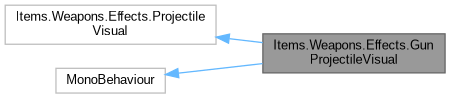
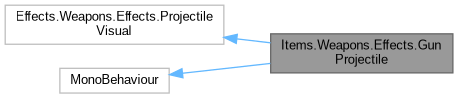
node "Items.Weapons.Effects.Projectile Visual": label "Items.Weapons.Effects.Projectile Visual" -> "Effects.Weapons.Effects.Projectile Visual"
node "Items.Weapons.Effects.Gun ProjectileVisual": label "Items.Weapons.Effects.Gun ProjectileVisual" -> "Items.Weapons.Effects.Gun Projectile"
